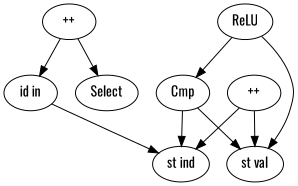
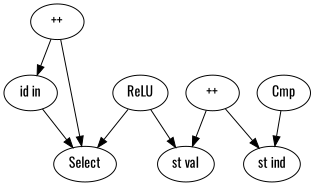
edge "ReLU" -> "Cmp": now "ReLU" -> "Select"
edge "Cmp" -> "st val": removed
edge "id in" -> "st ind": now "id in" -> "Select"
